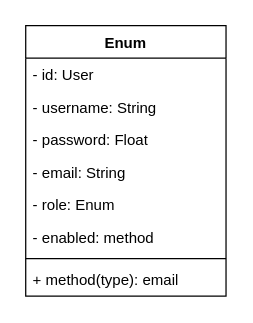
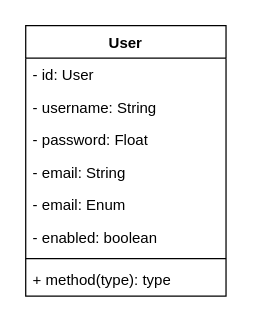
node "Enum": label "Enum" -> "User"
node "- role: Enum": label "- role: Enum" -> "- email: Enum"
node "- enabled: method": label "- enabled: method" -> "- enabled: boolean"
node "+ method(type): email": label "+ method(type): email" -> "+ method(type): type"
